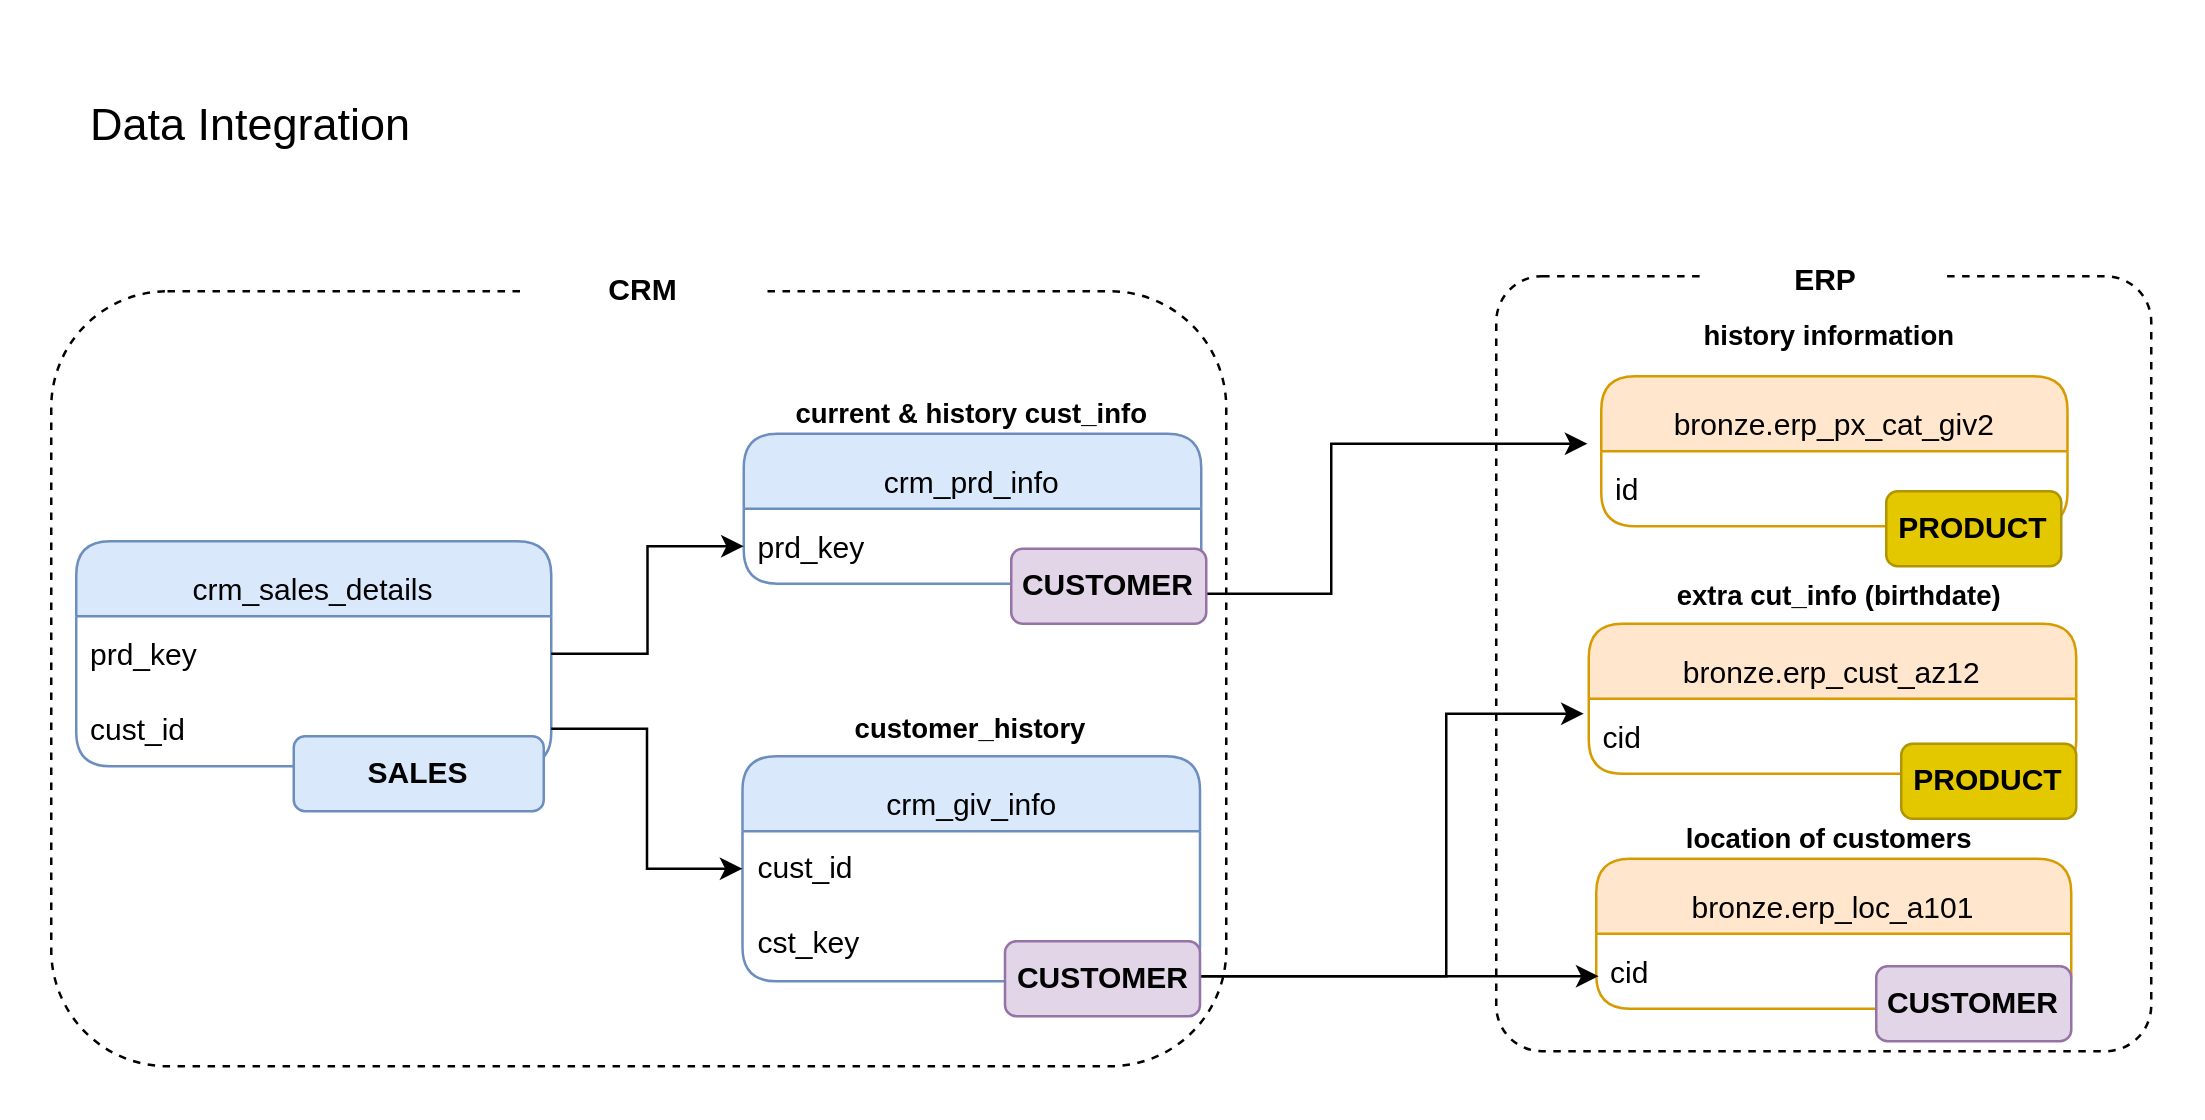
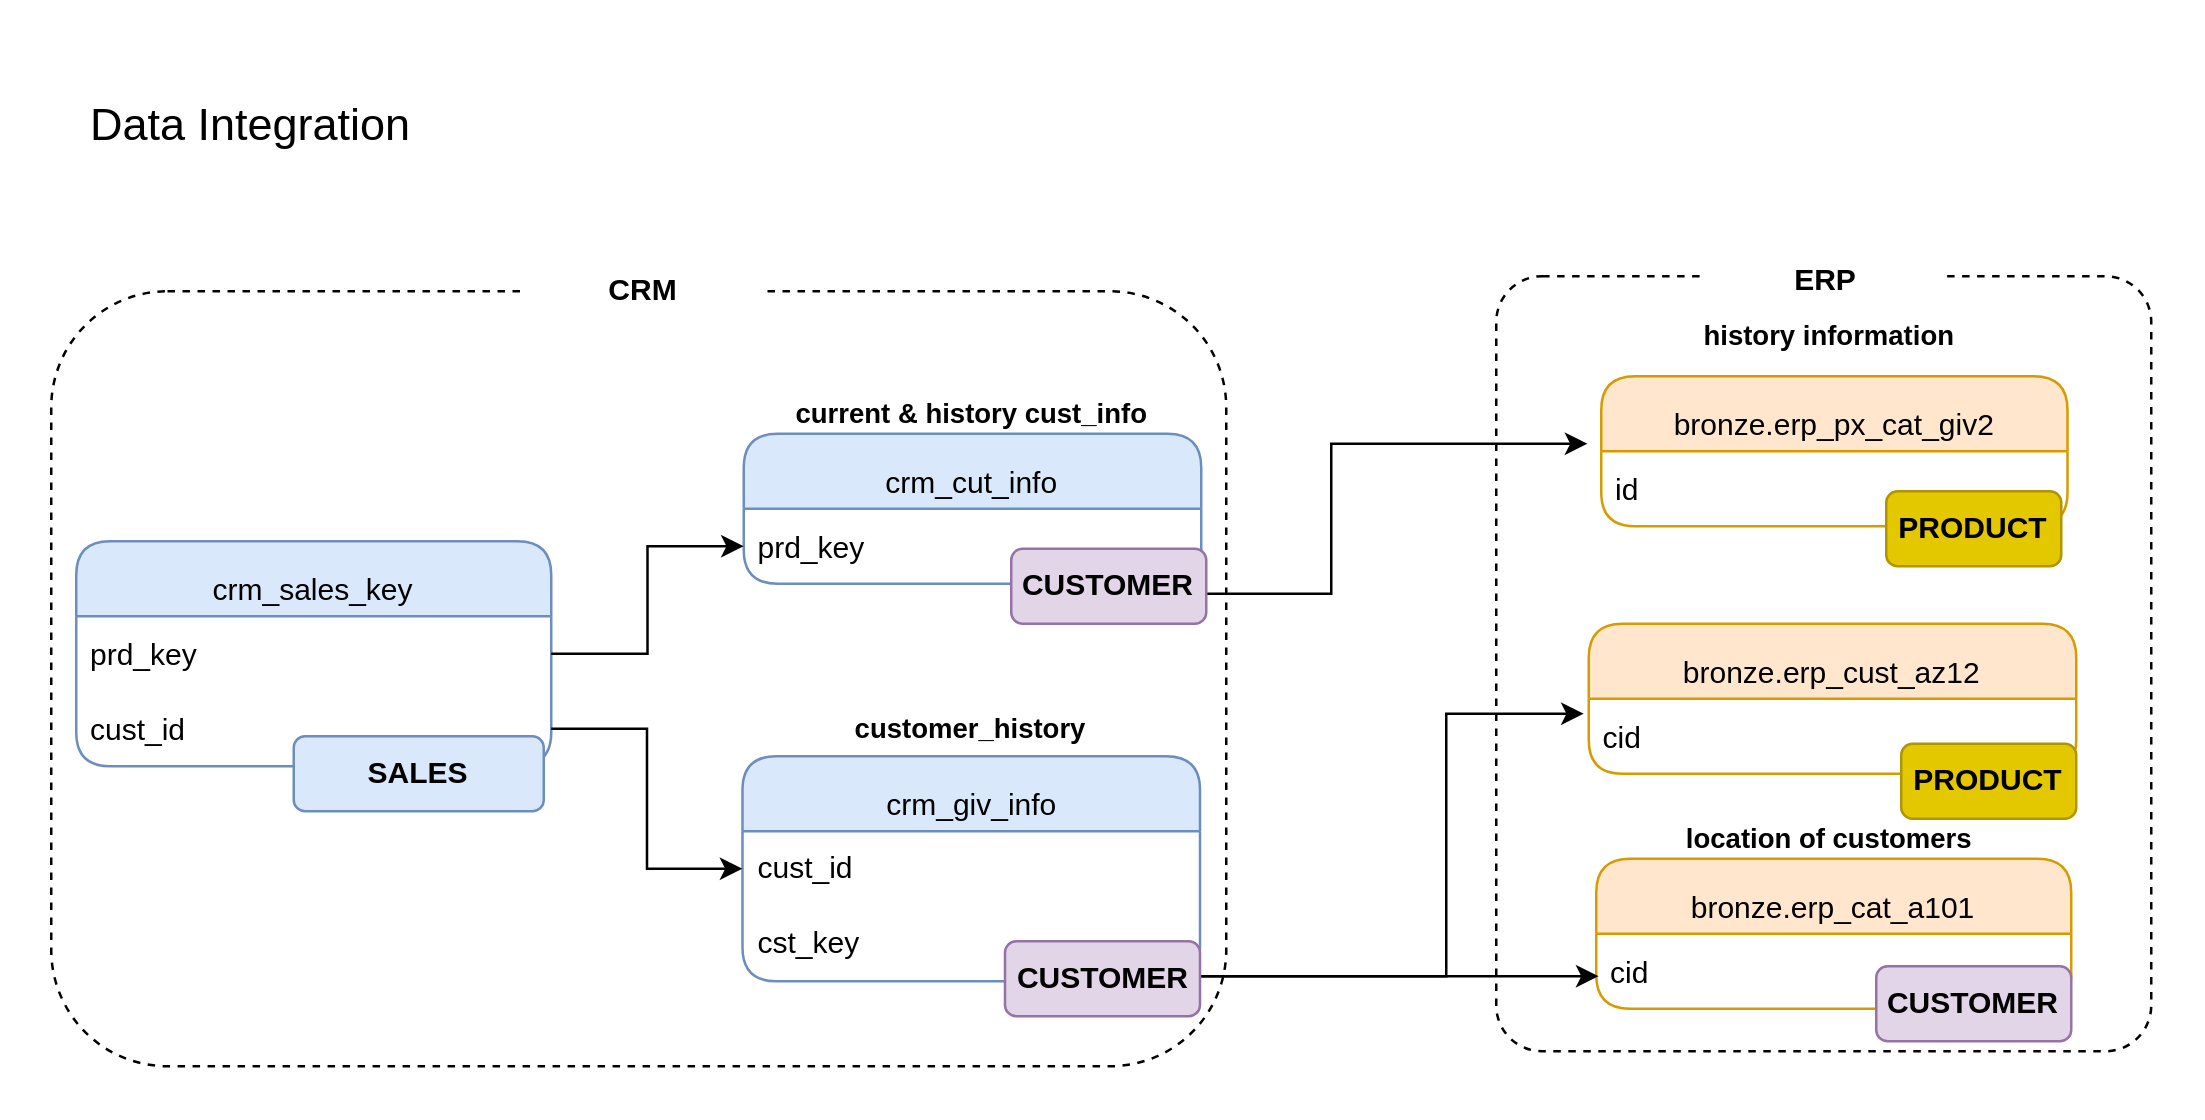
node "crm_prd_info": label "crm_prd_info" -> "crm_cut_info"
node "crm_sales_details": label "crm_sales_details" -> "crm_sales_key"
node "extra cut_info (birthdate)": removed
node "bronze.erp_loc_a101": label "bronze.erp_loc_a101" -> "bronze.erp_cat_a101"
